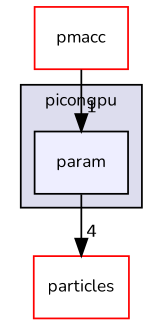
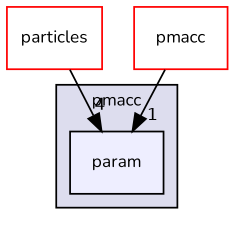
cluster "picongpu": label "picongpu" -> "pmacc"
edge "param" -> "particles": reversed
